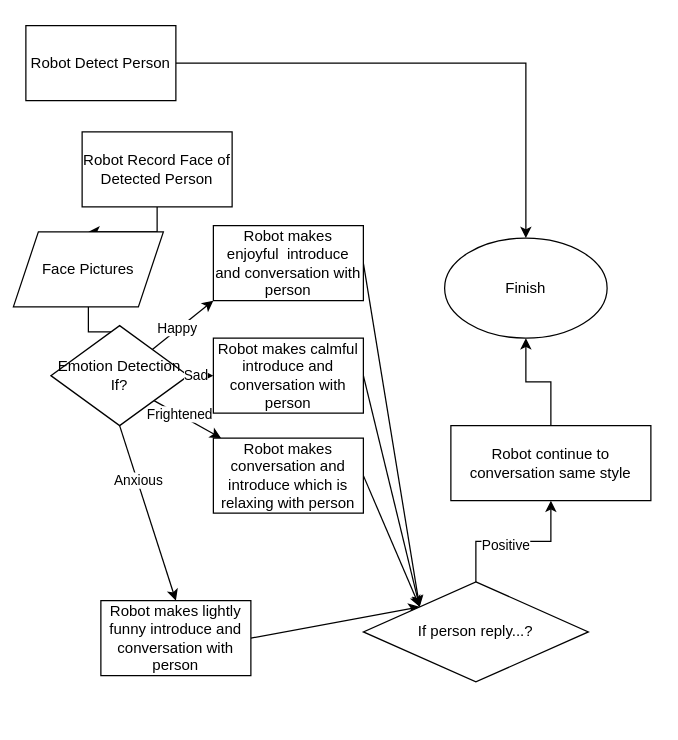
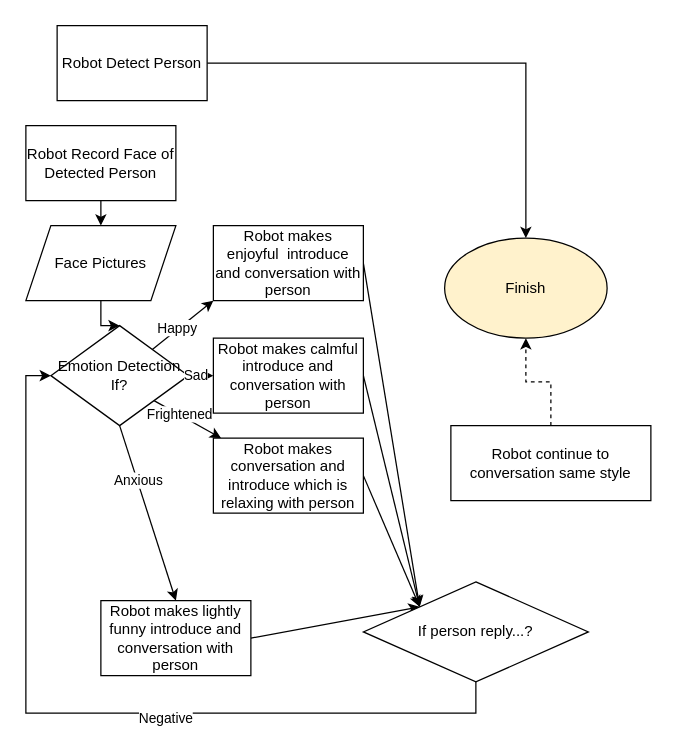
node "Robot Detect Person": moved (101, 63) -> (132, 63)
node "Robot Record Face of Detected Person": moved (157, 169) -> (101, 163)
node "Face Pictures": moved (88, 269) -> (101, 263)
node "Finish": fillcolor #ffffff -> #fff2cc
edge "Robot continue to conversation same style" -> "Finish": style solid -> dashed
edge "If person reply...?" -> "Robot continue to conversation same style": removed, label "Positive"
edge "If person reply...?" -> "Emotion Detection If?": added, label "Negative"
